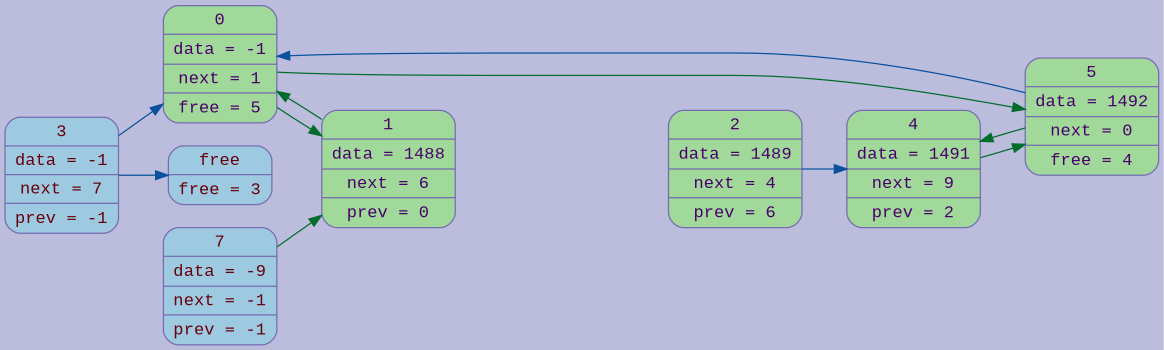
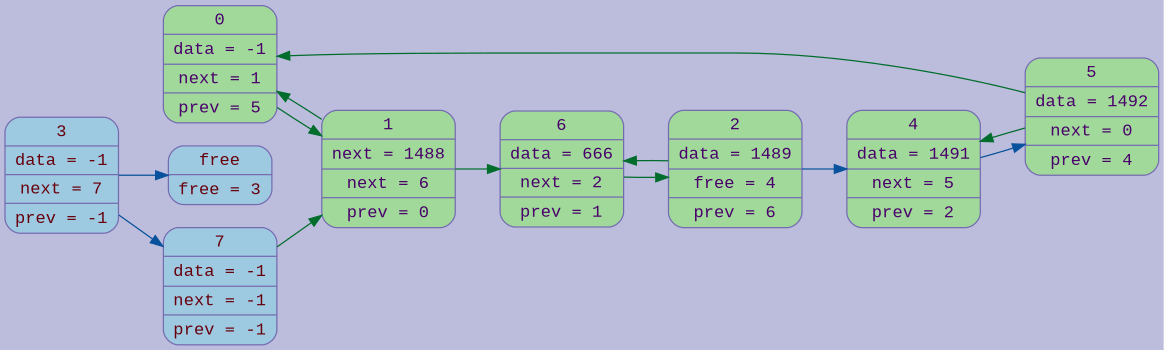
edge "5" -> "0": color #08519c -> #006d2c
edge "0" -> "5": removed
node "0": text "free = 5" -> "prev = 5"
edge "3" -> "0": now "3" -> "7"
node "1": text "data = 1488" -> "next = 1488"
edge "4" -> "5": color #006d2c -> #08519c
node "5": text "free = 4" -> "prev = 4"
node "6": added
node "2": text "next = 4" -> "free = 4"
node "4": text "next = 9" -> "next = 5"
node "7": text "data = -9" -> "data = -1"
